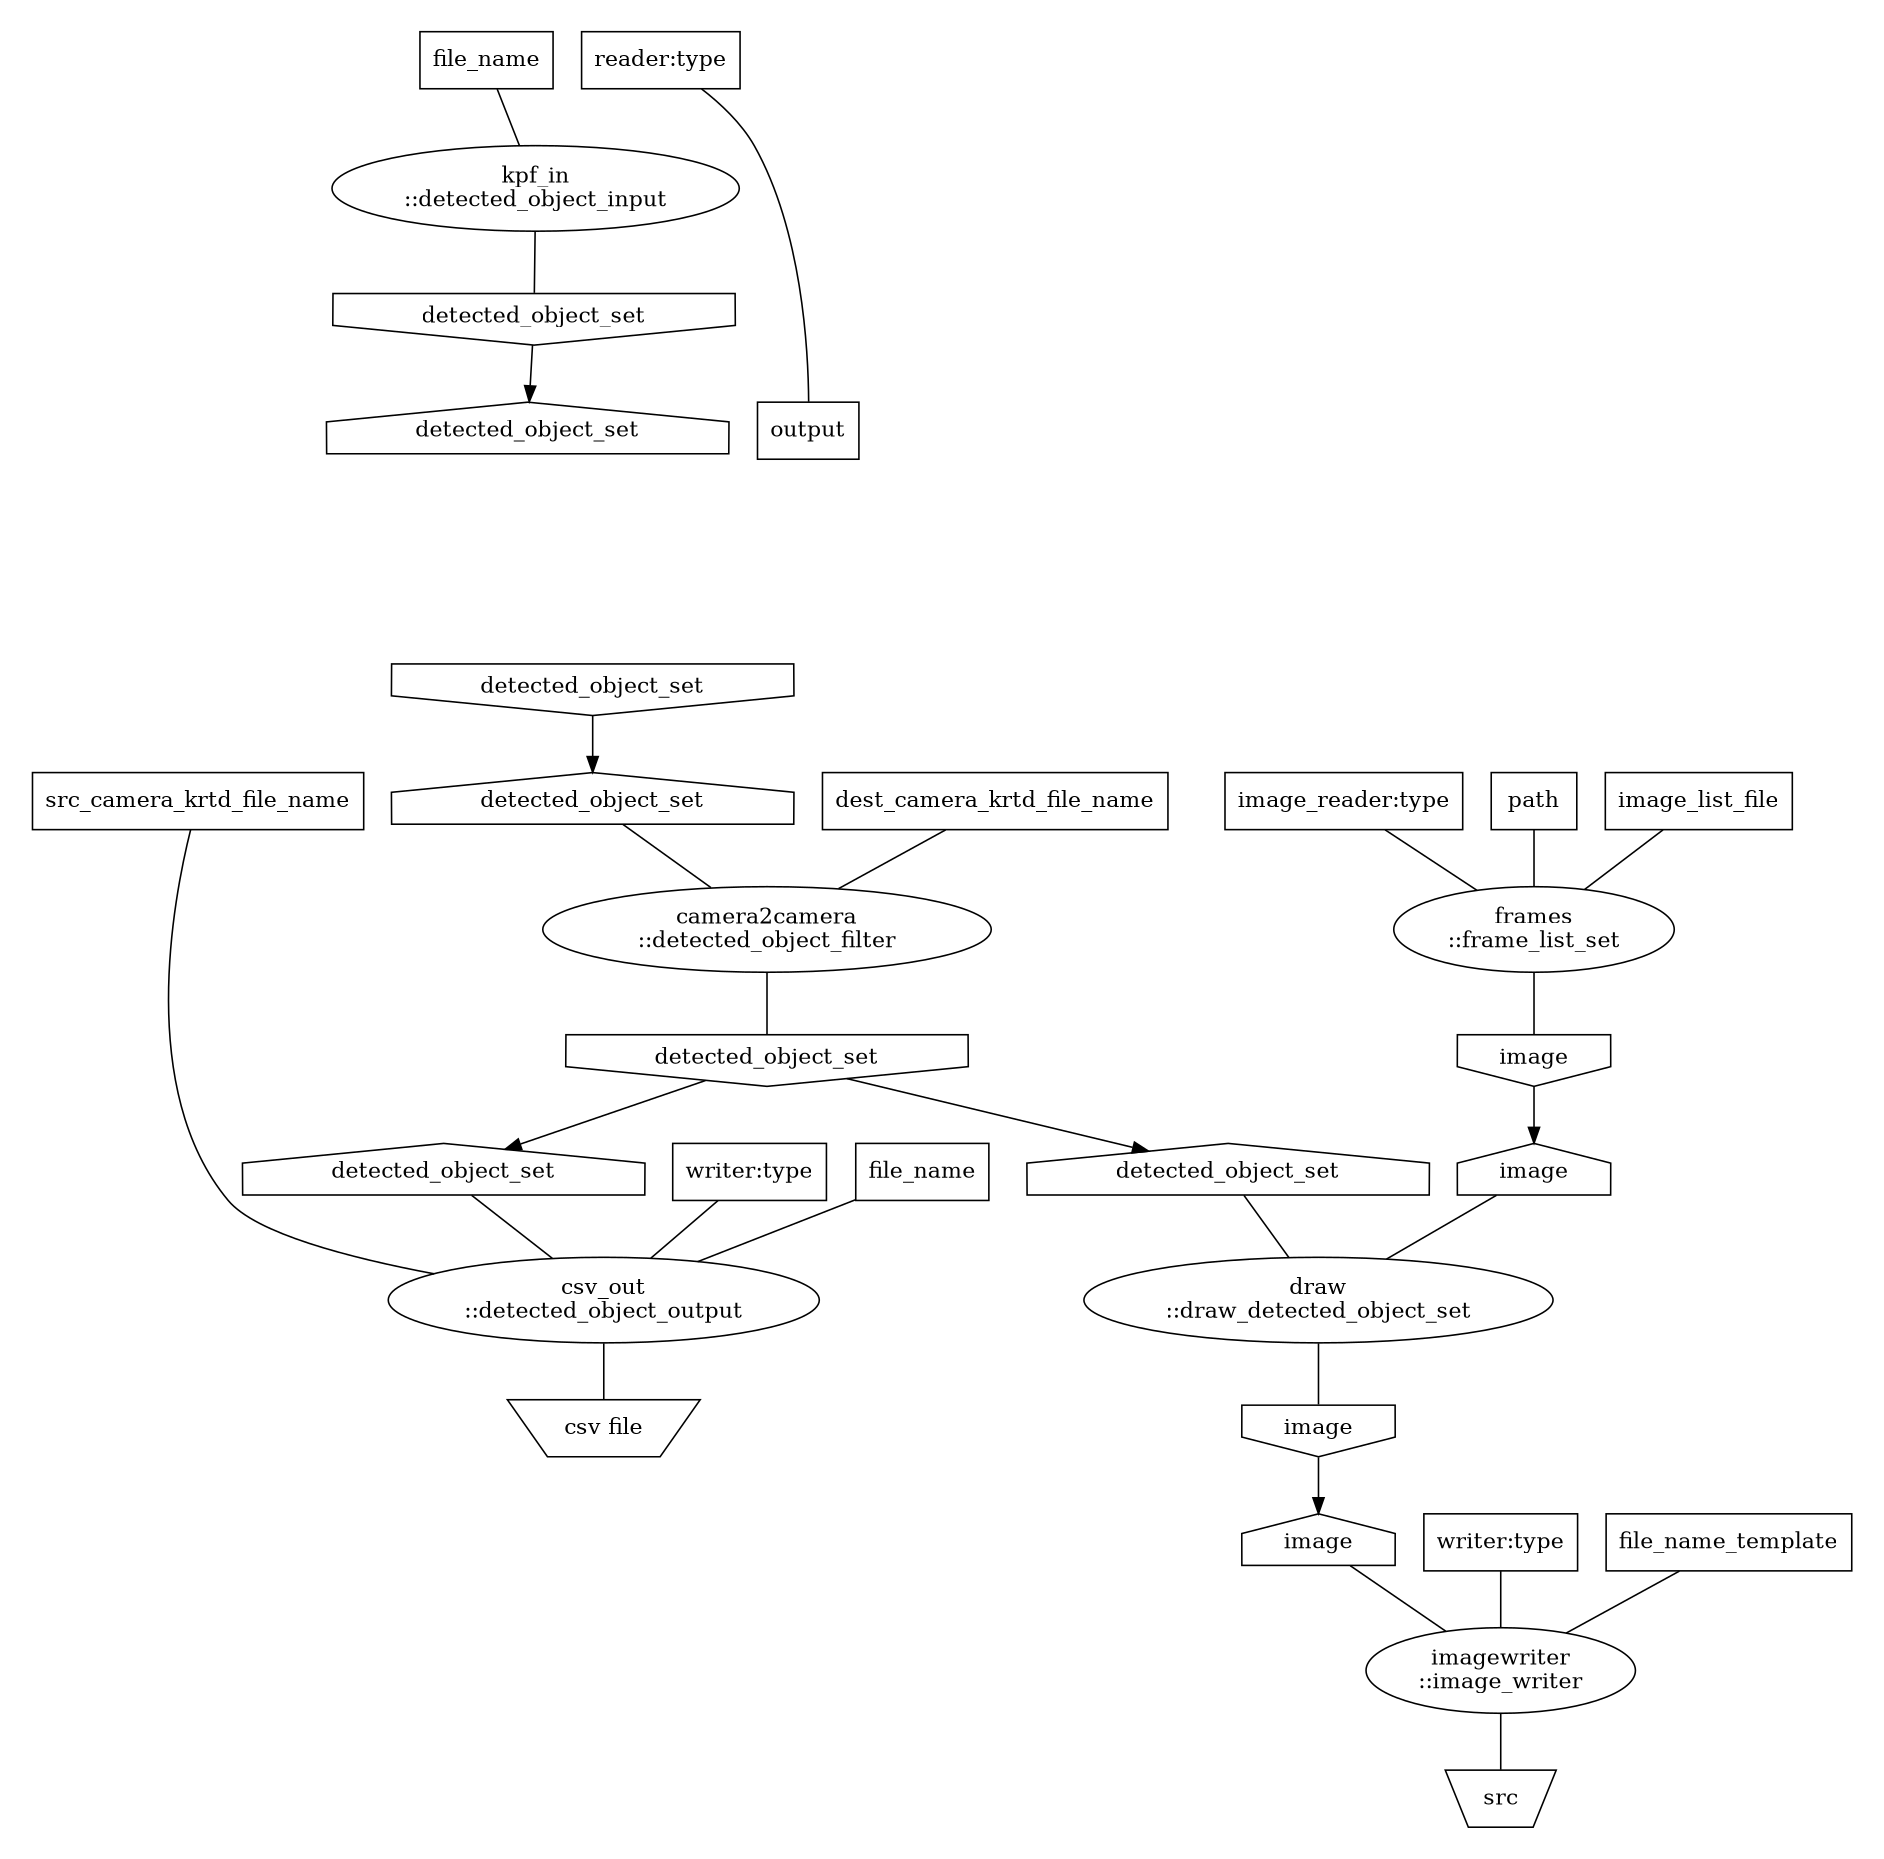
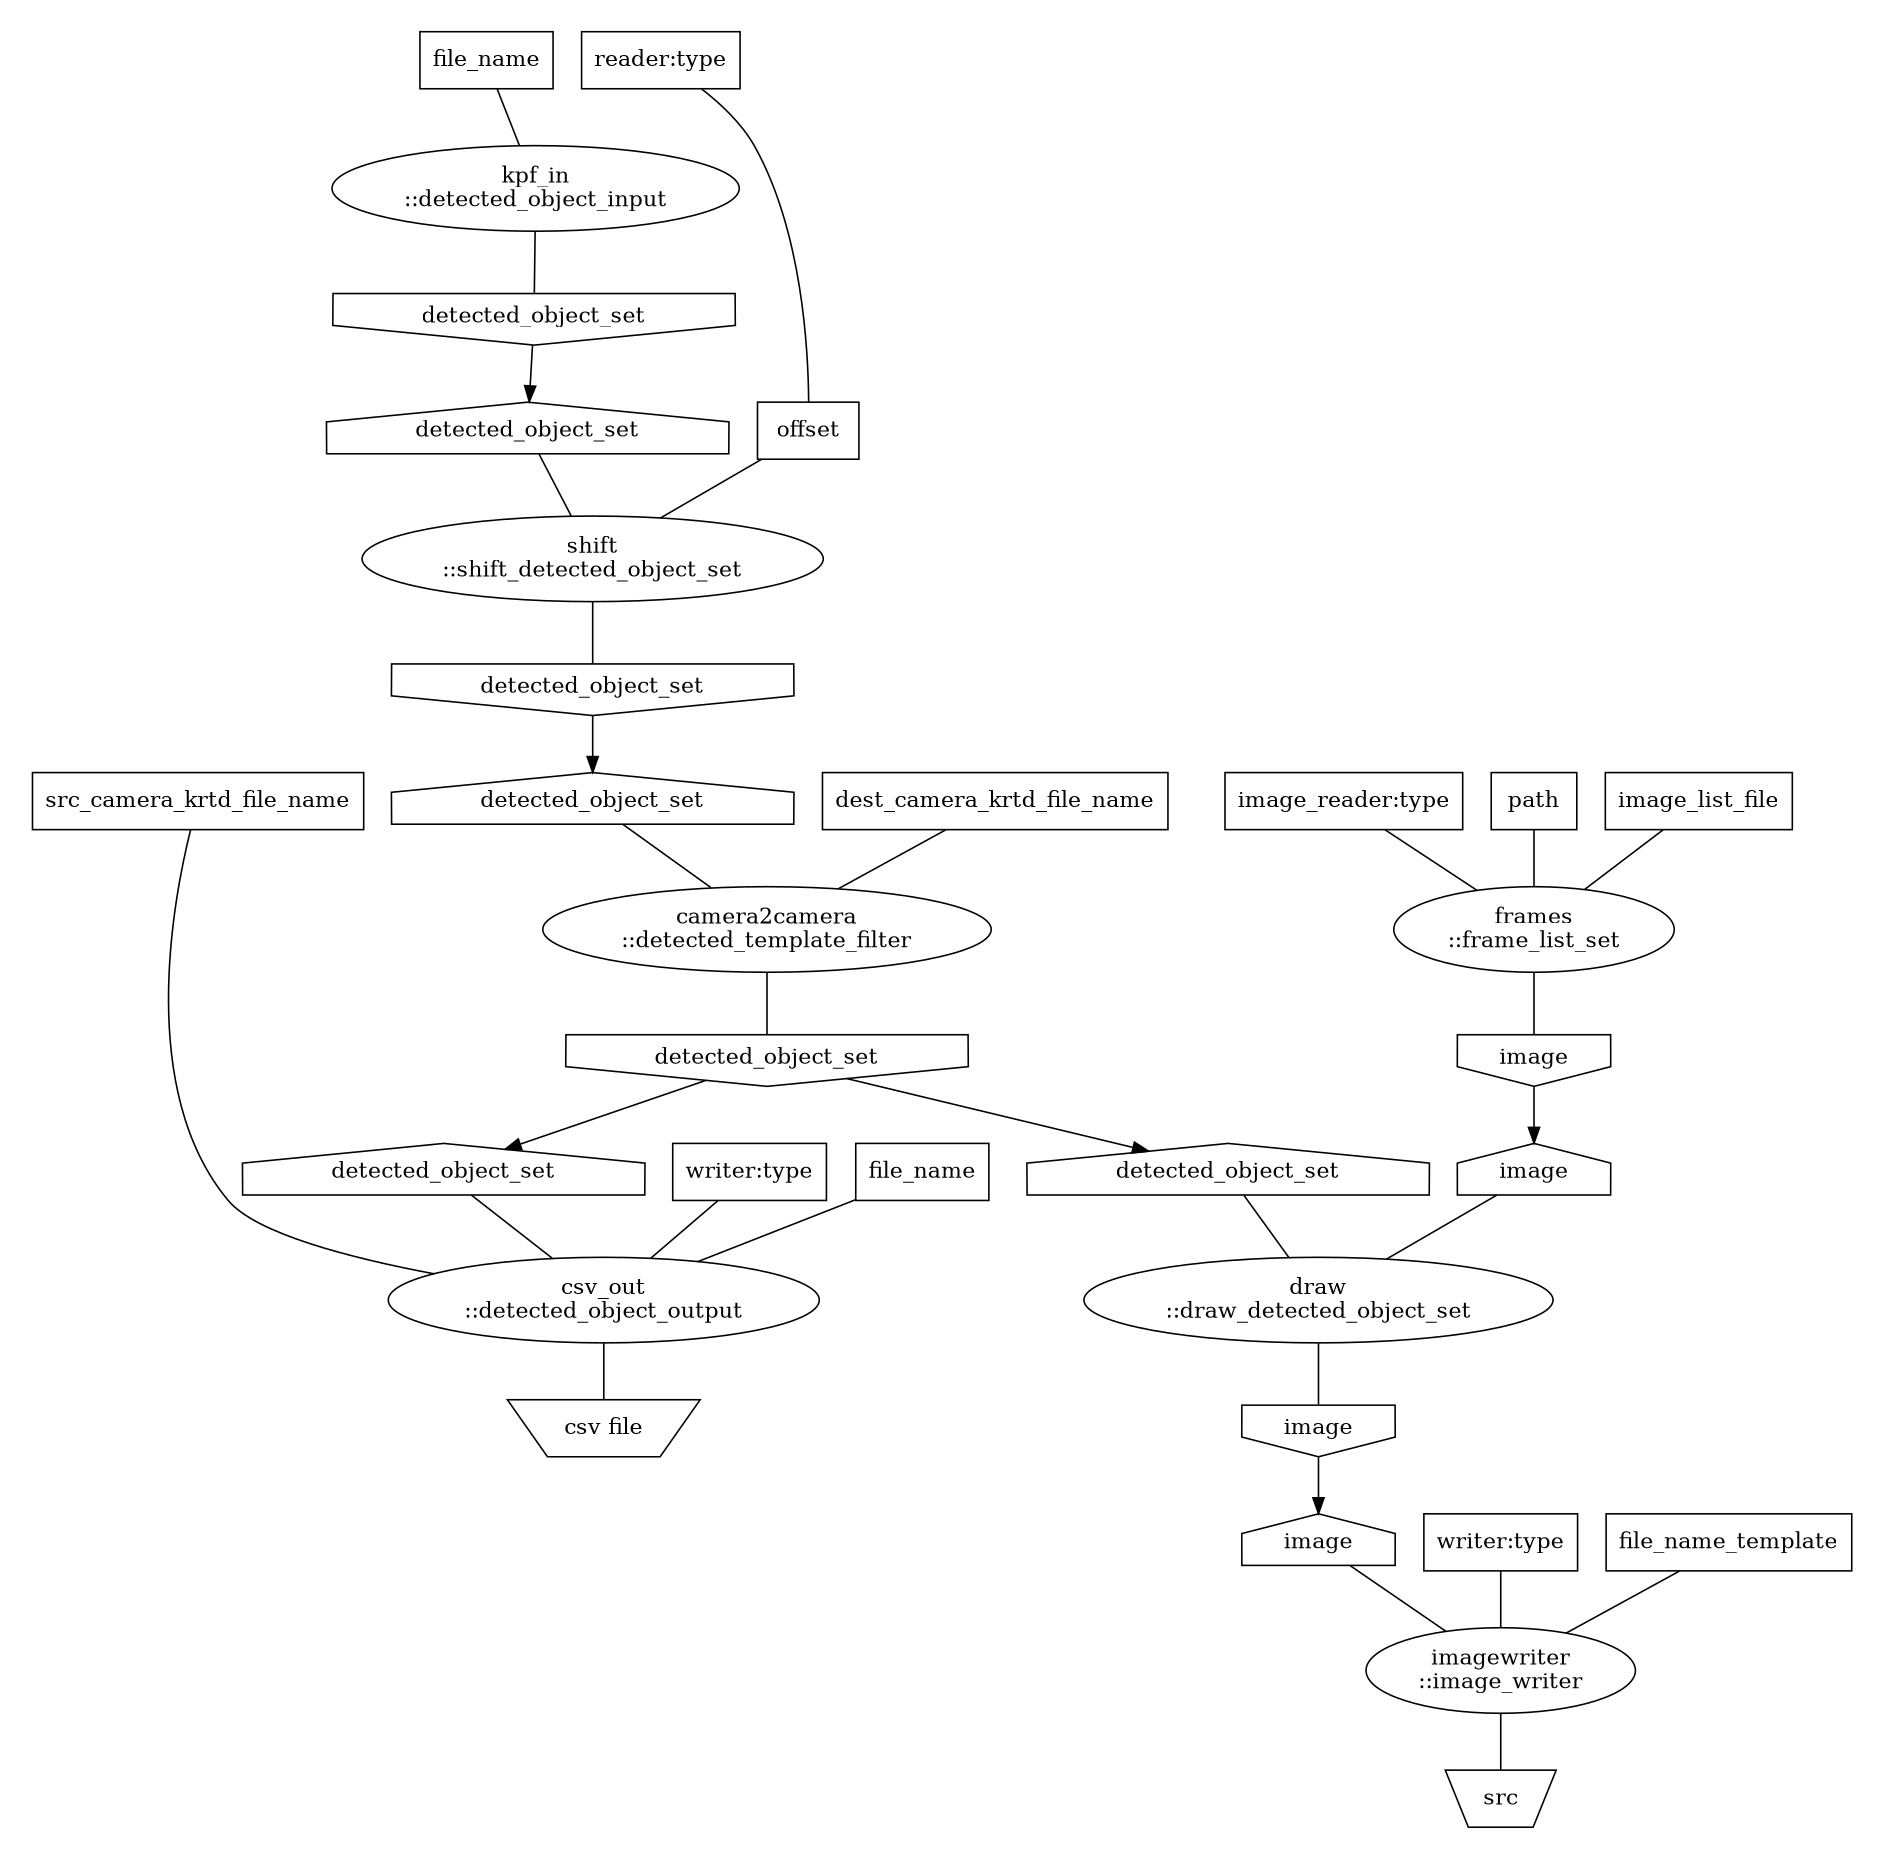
node "output": label "output" -> "offset"
node "shift ::shift_detected_object_set": added
node "camera2camera ::detected_object_filter": label "camera2camera ::detected_object_filter" -> "camera2camera ::detected_template_filter"
